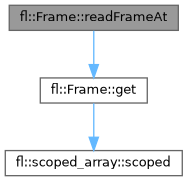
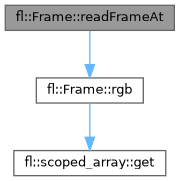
node "fl::Frame::get": label "fl::Frame::get" -> "fl::Frame::rgb"
node "fl::scoped_array::scoped": label "fl::scoped_array::scoped" -> "fl::scoped_array::get"
